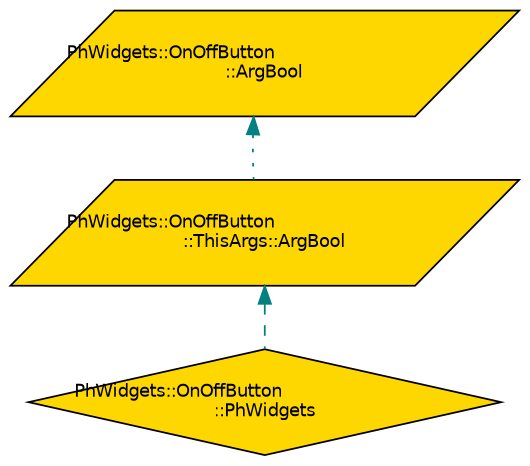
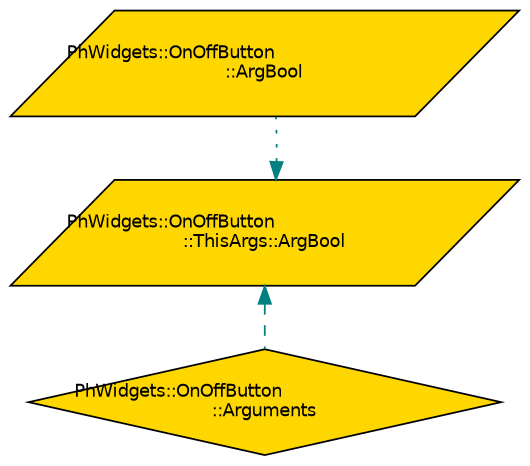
edge "PhWidgets::OnOffButton ::ThisArgs::ArgBool" -> "PhWidgets::OnOffButton ::ArgBool": reversed
node "PhWidgets::OnOffButton ::PhWidgets": label "PhWidgets::OnOffButton ::PhWidgets" -> "PhWidgets::OnOffButton ::Arguments"
